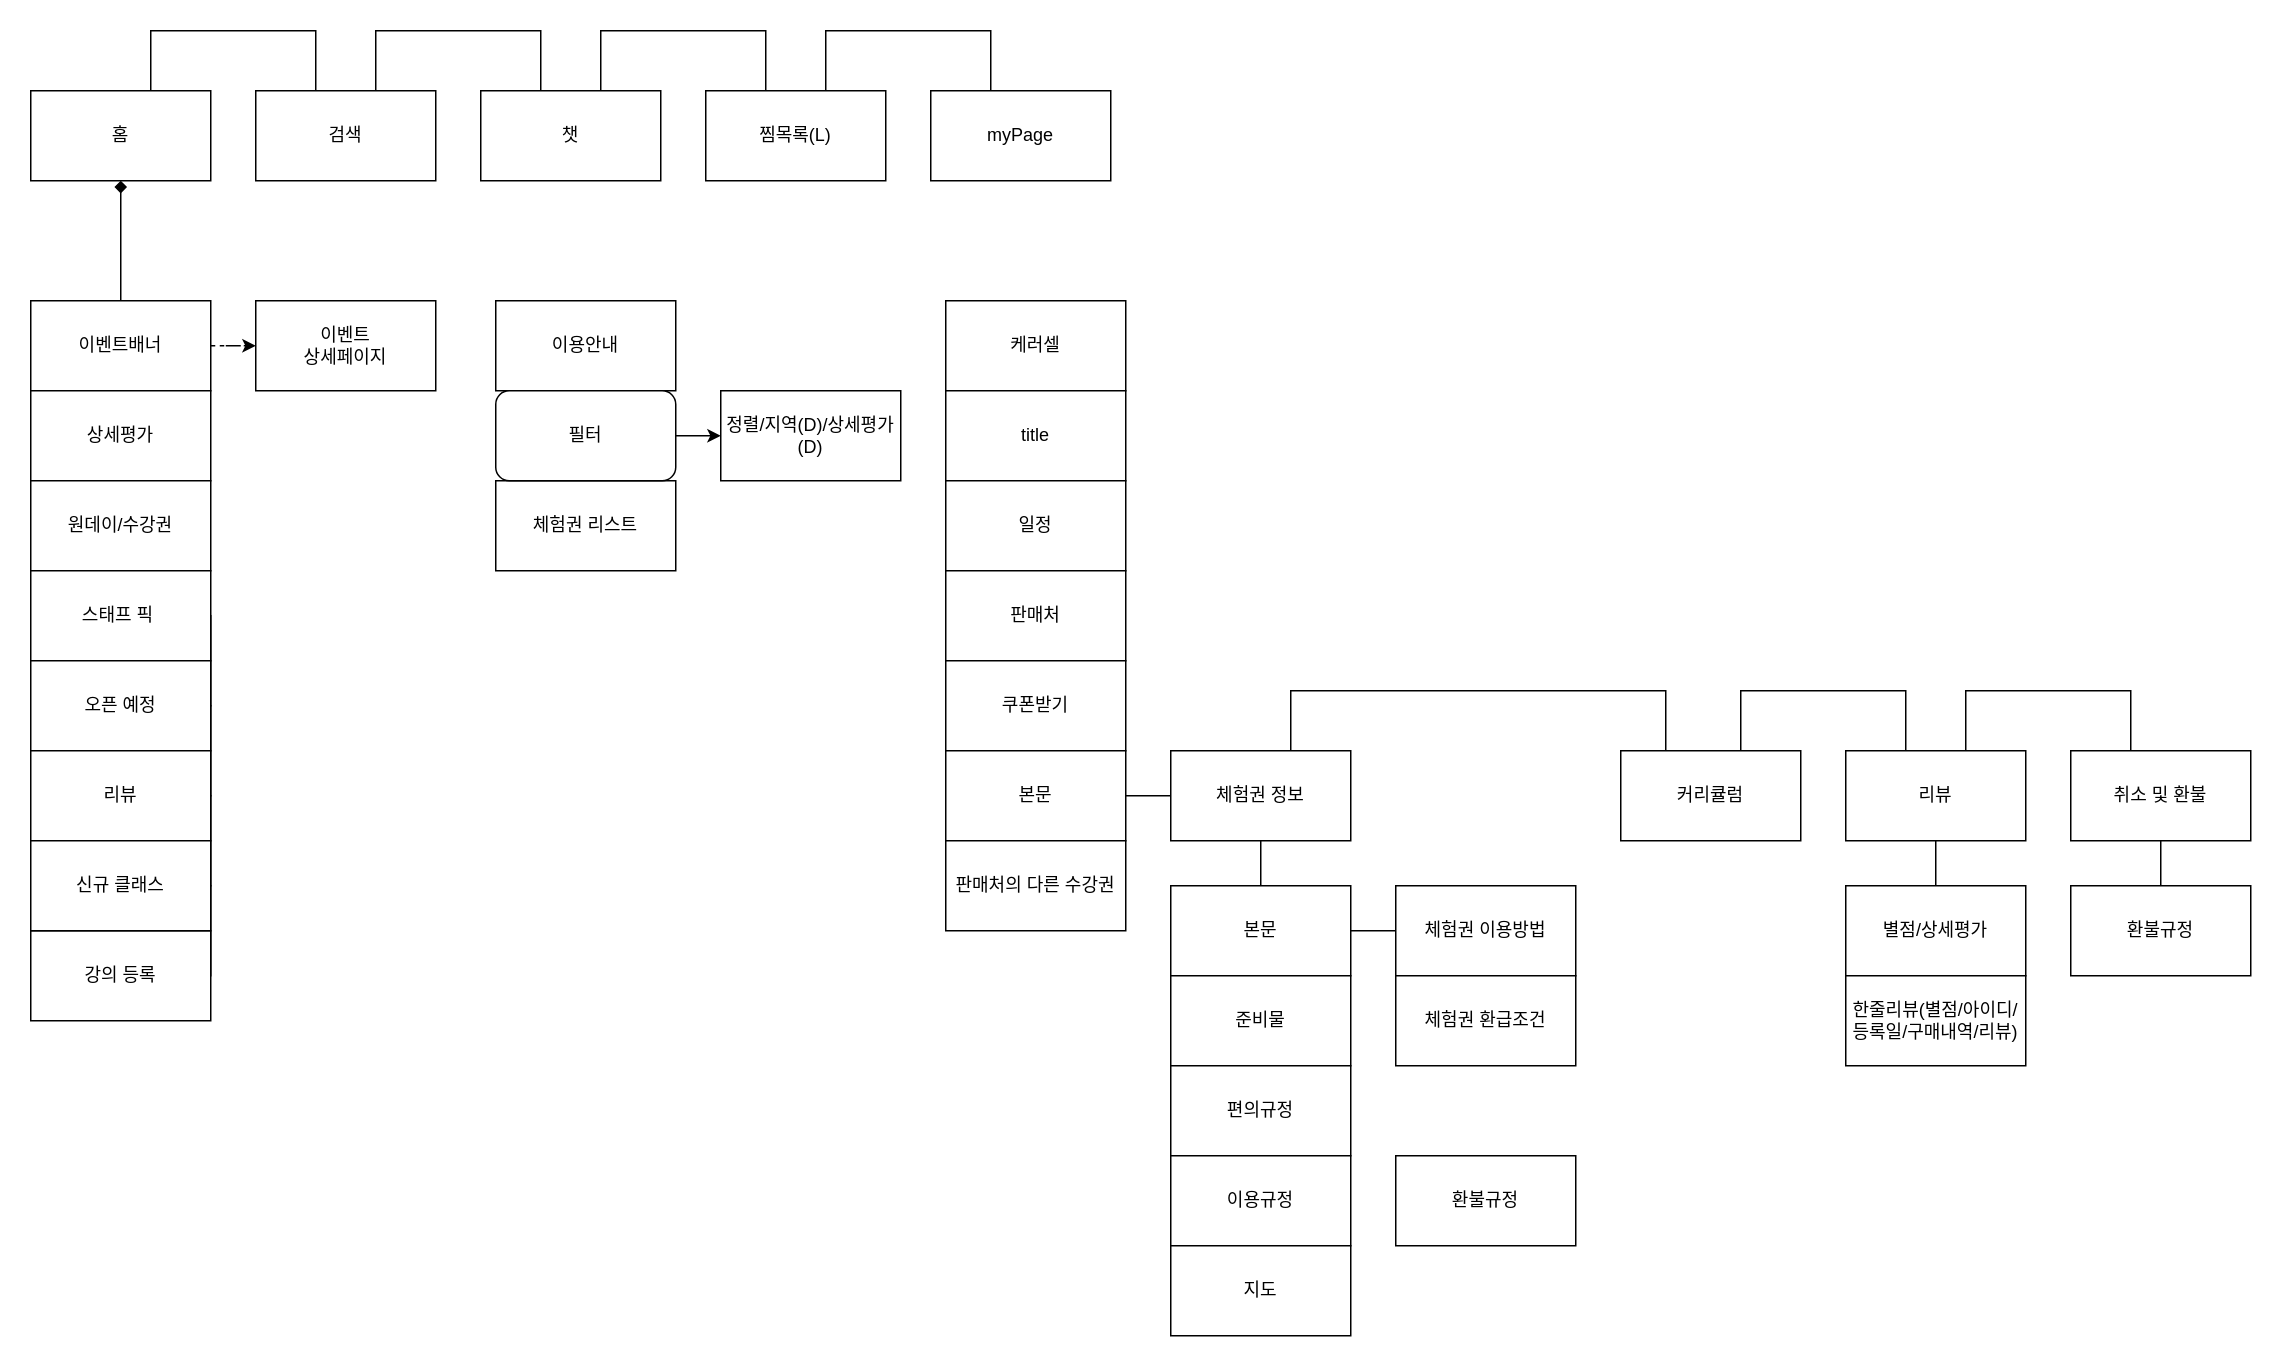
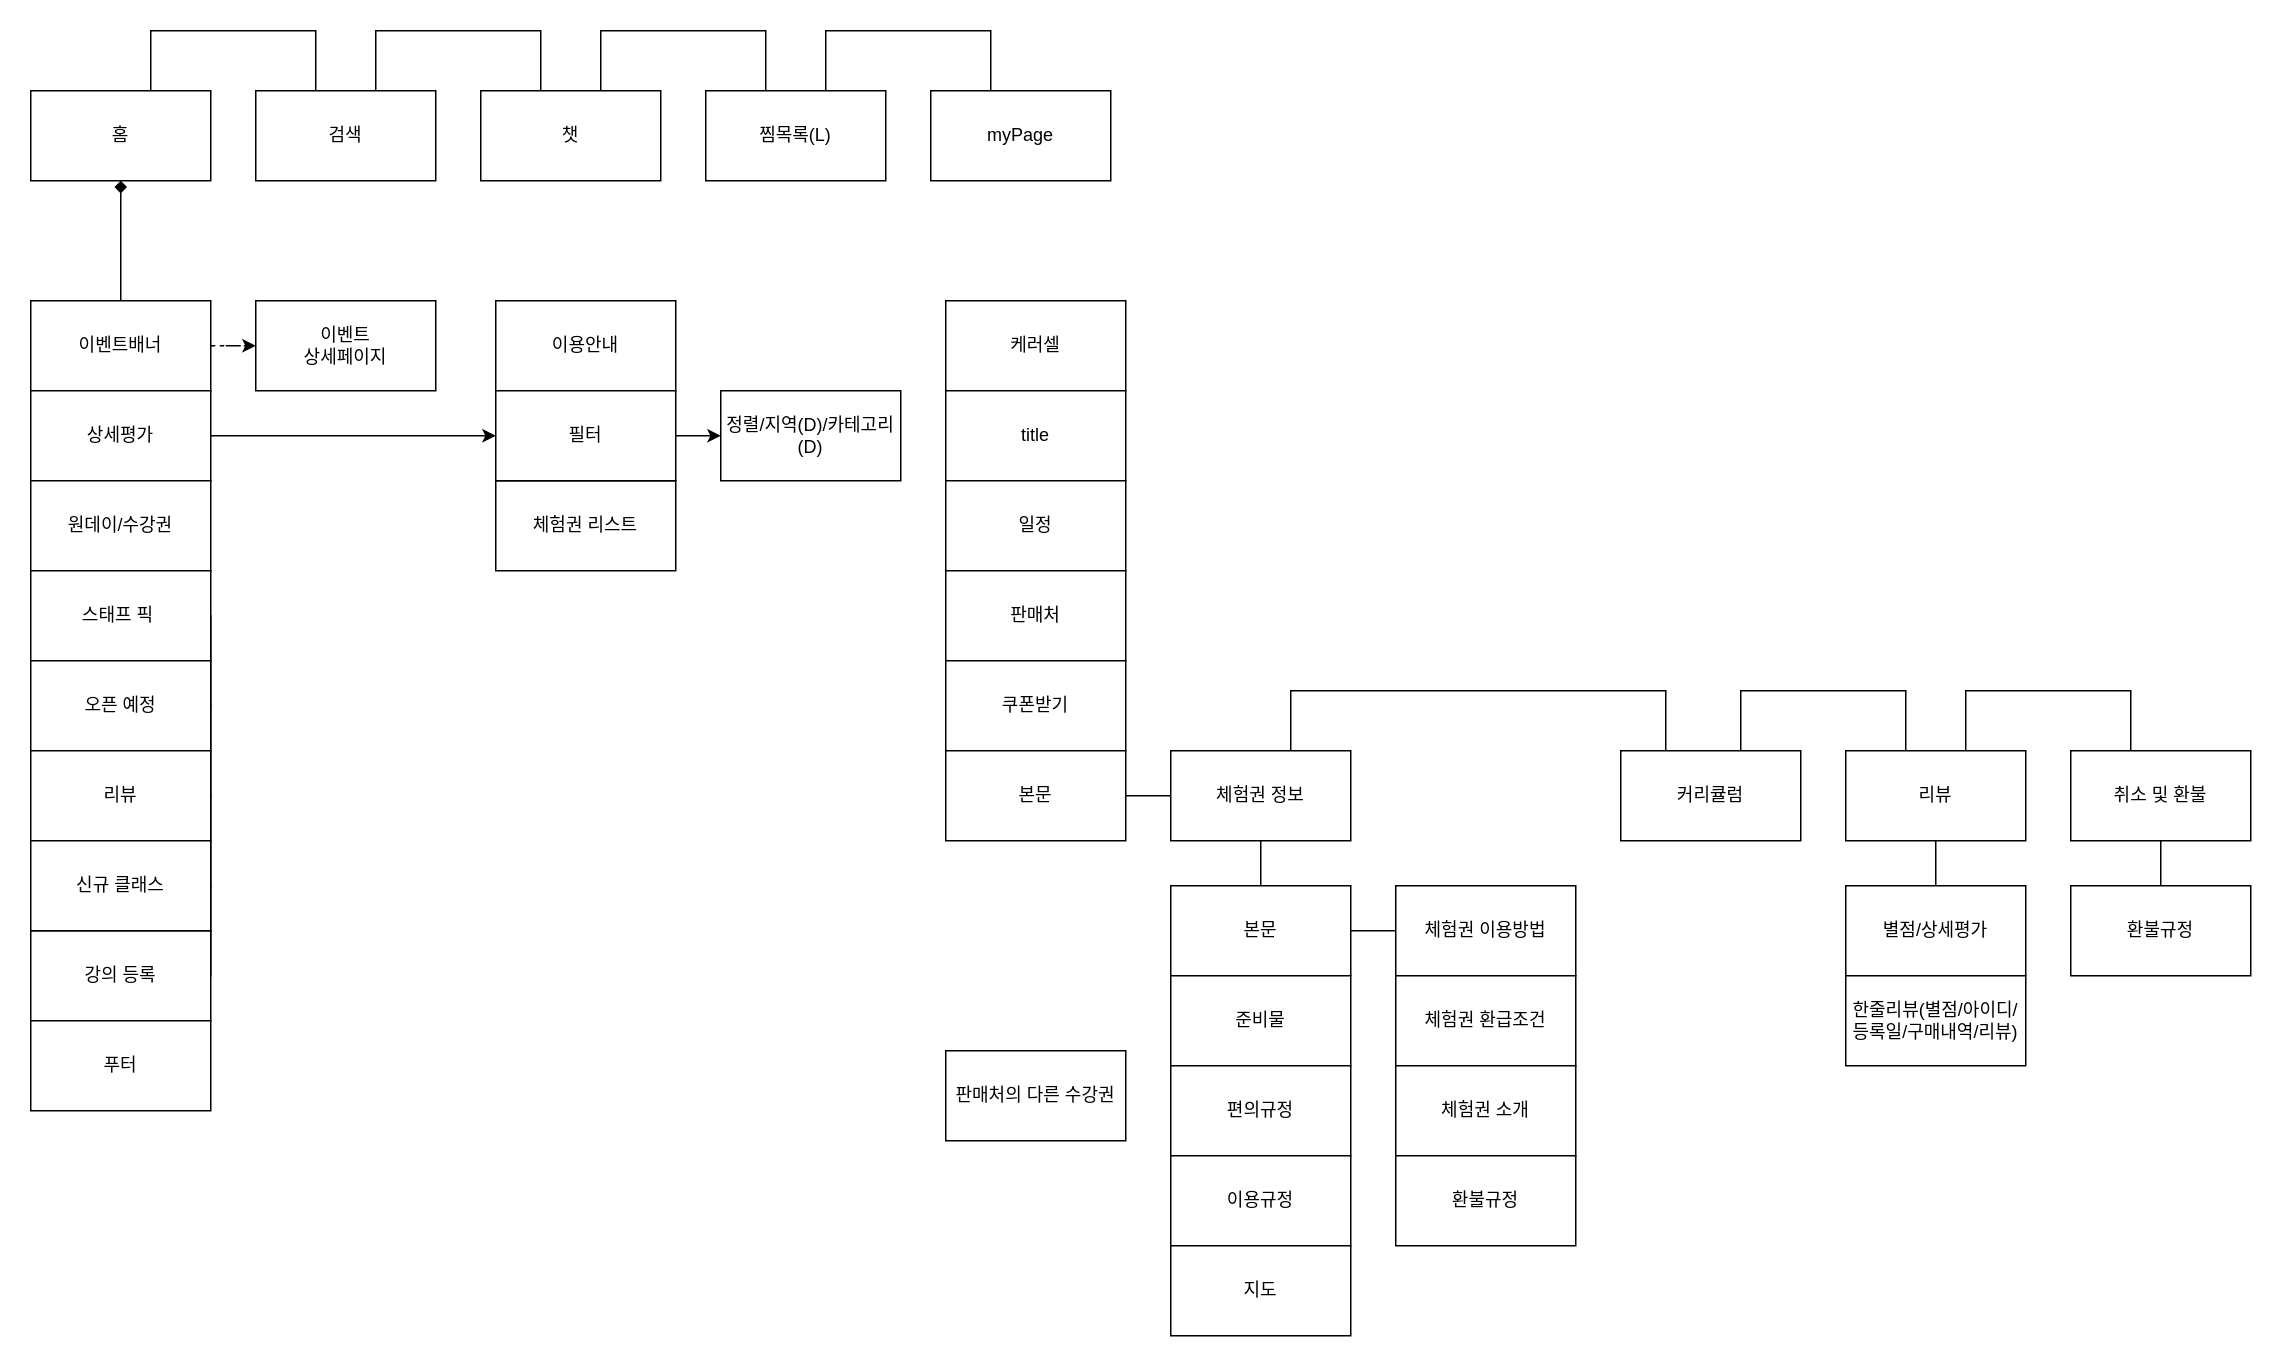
edge "상세평가" -> "필터": added
node "필터": shape rounded rectangle -> rectangle
node "정렬/지역(D)/상세평가(D)": label "정렬/지역(D)/상세평가(D)" -> "정렬/지역(D)/카테고리(D)"
node "판매처의 다른 수강권": moved (1036, 886) -> (1036, 1096)
node "푸터": added
node "체험권 소개": added
